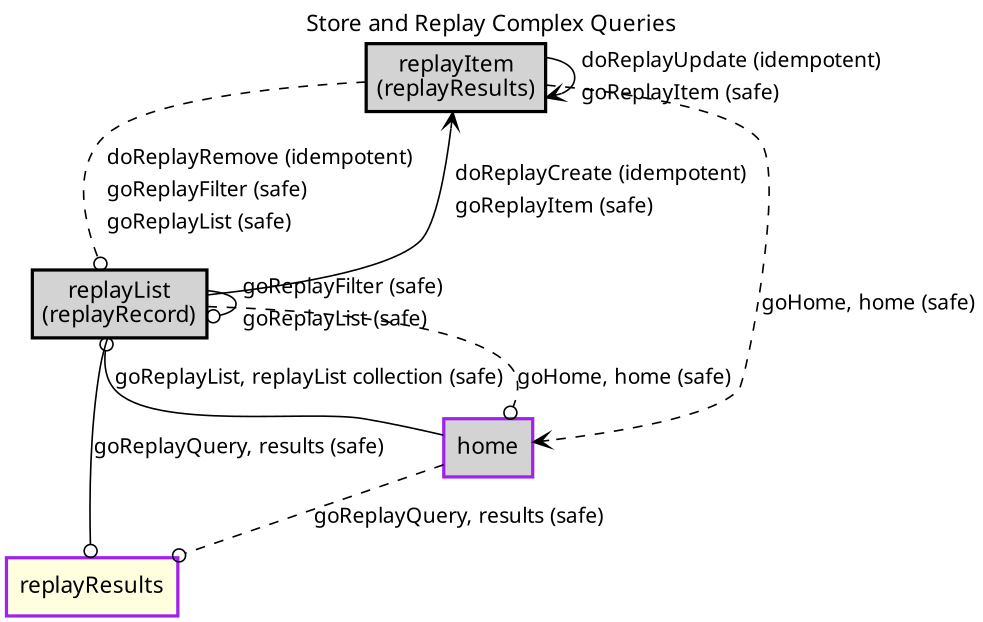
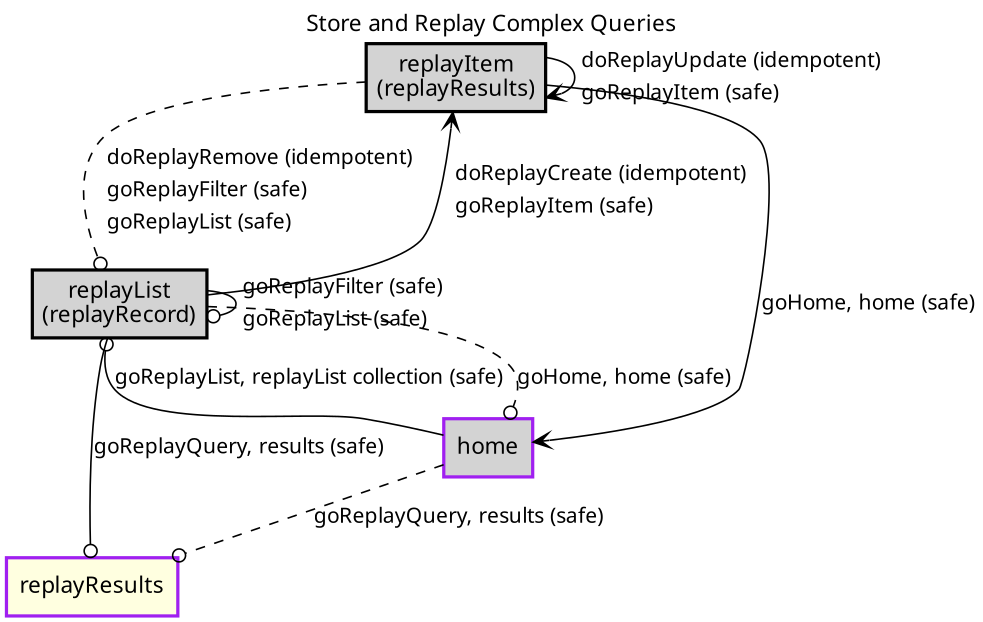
edge "replayItem" -> "home": style dashed -> solid
